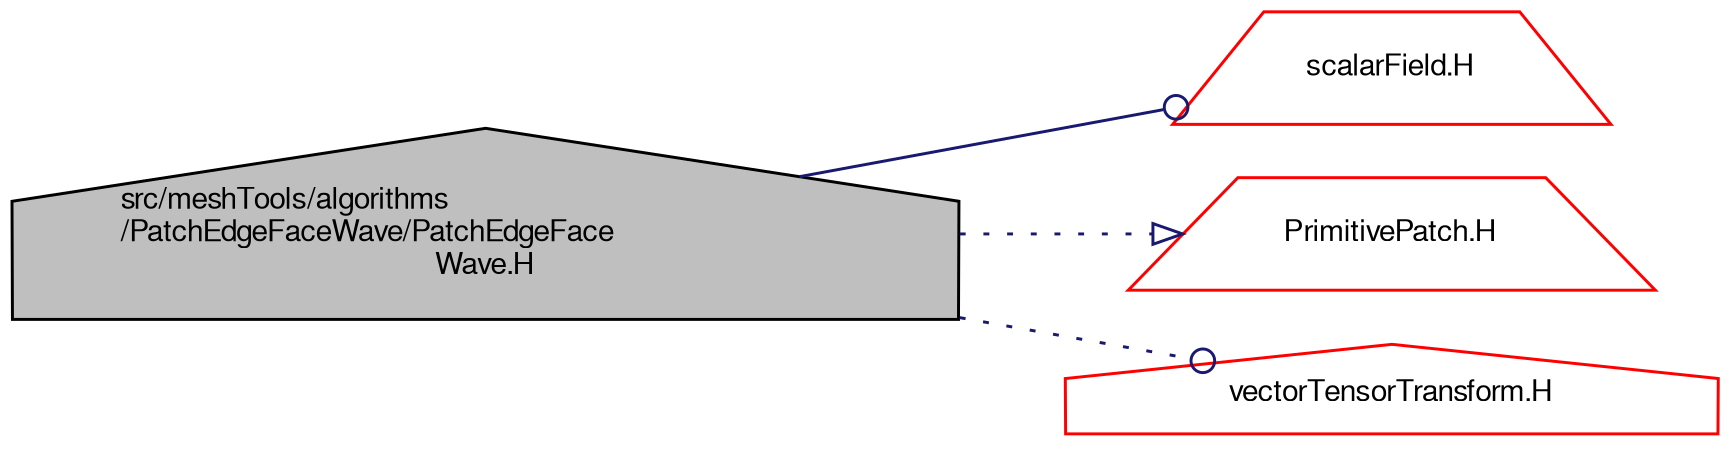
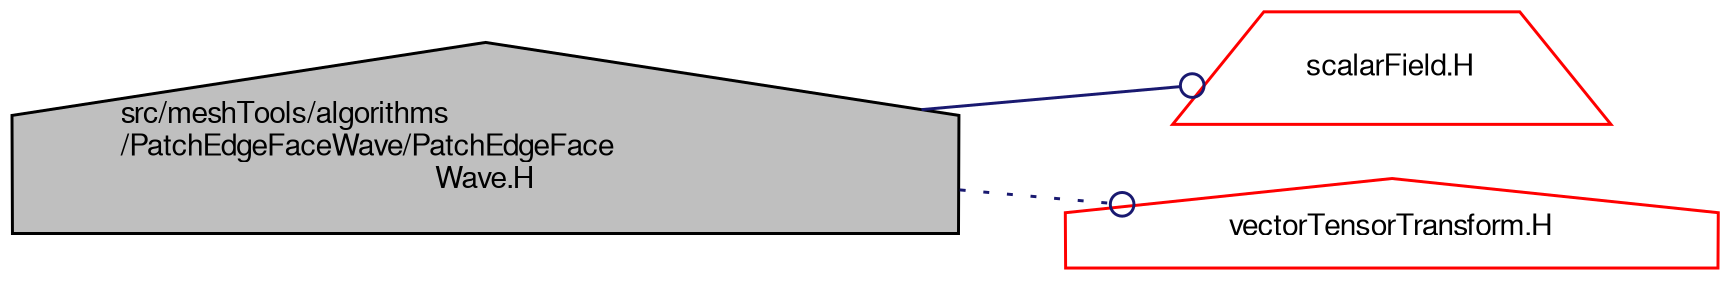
node "PrimitivePatch.H": removed
